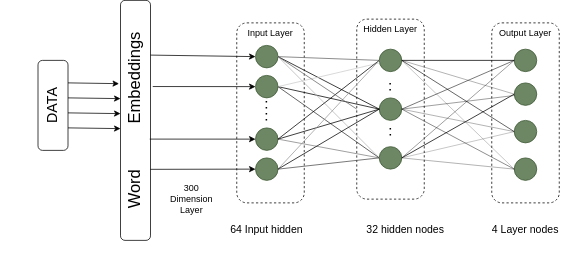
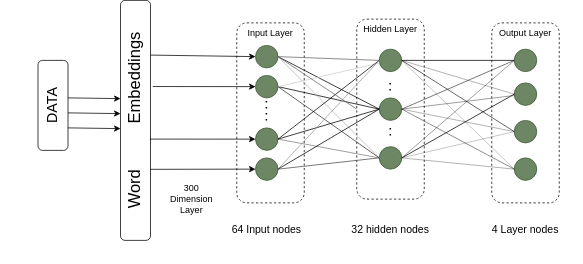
edge "DATA" -> "Word Embeddings": removed
node "64 Input hidden": label "64 Input hidden" -> "64 Input nodes"
node "32 hidden nodes": moved (405, 229) -> (390, 229)
